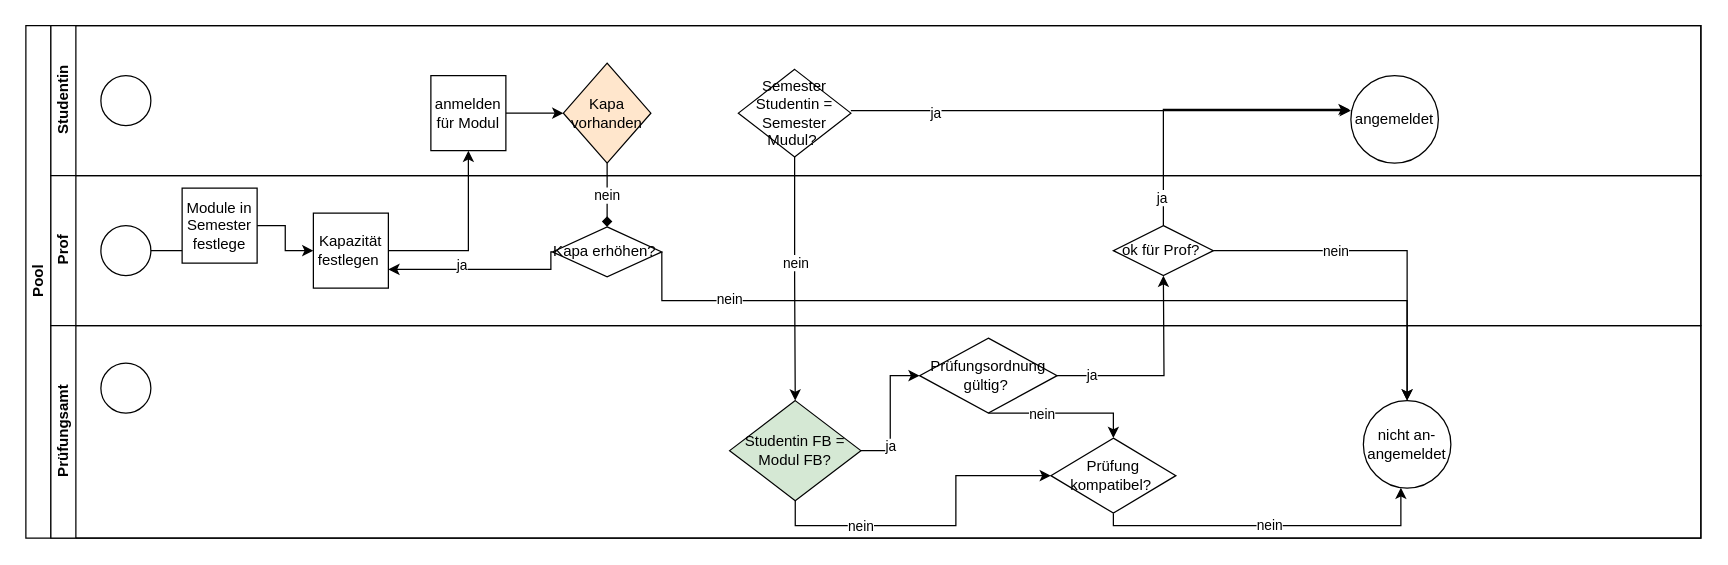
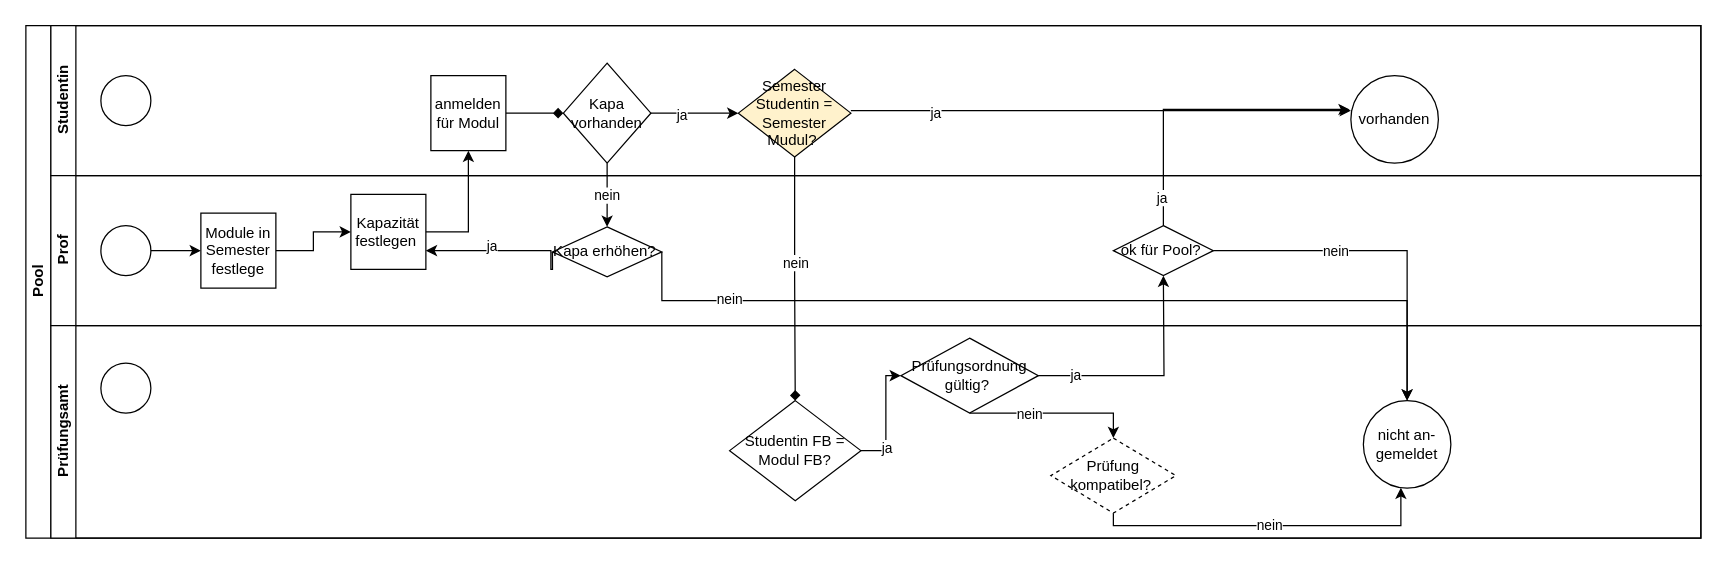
edge "anmelden für Modul" -> "Kapa vorhanden": arrowhead classic -> diamond
node "Kapa vorhanden": fillcolor #ffe6cc -> #ffffff
edge "Kapa vorhanden" -> "Semester Studentin = Semester Mudul?": added, label "ja"
node "Semester Studentin = Semester Mudul?": fillcolor #ffffff -> #fff2cc
node "angemeldet": label "angemeldet" -> "vorhanden"
edge "Kapa vorhanden" -> "Kapa erhöhen?": arrowhead diamond -> classic
node "Module in Semester festlege": moved (219, 226) -> (238, 251)
node "Kapazität festlegen": moved (351, 251) -> (388, 232)
node "ok für Prof?": label "ok für Prof?" -> "ok für Pool?"
node "Prüfungsordnung gültig?": moved (988, 376) -> (969, 376)
edge "Semester Studentin = Semester Mudul?" -> "Studentin FB = Modul FB?": arrowhead classic -> diamond
node "nicht an-angemeldet": label "nicht an-angemeldet" -> "nicht an-gemeldet"
node "Studentin FB = Modul FB?": fillcolor #d5e8d4 -> #ffffff
node "Prüfung kompatibel?": style solid -> dashed
edge "Studentin FB = Modul FB?" -> "Prüfung kompatibel?": removed, label "nein"
